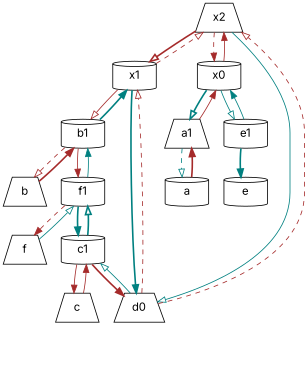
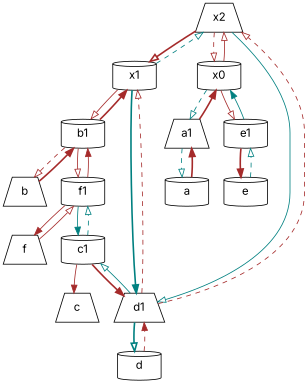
edge "x2" -> "x0": arrowhead normal -> onormal
edge "x1" -> "x2": color brown -> teal
edge "x0" -> "x2": arrowhead normal -> onormal
edge "x0" -> "a1": style bold -> dashed
edge "x0" -> "e1": color teal -> brown
edge "b1" -> "x1": color teal -> brown
edge "a1" -> "x0": style solid -> bold
edge "b1" -> "f1": arrowhead normal -> onormal
edge "e1" -> "e": color teal -> brown
edge "f1" -> "b1": color teal -> brown
edge "e" -> "e1": added
edge "f1" -> "f": style dashed -> solid
edge "f1" -> "c1": style bold -> solid
edge "c1" -> "f1": style bold -> dashed
edge "f" -> "f1": color teal -> brown
edge "c" -> "c1": removed
node "d0": label "d0" -> "d1"
node "d": added
